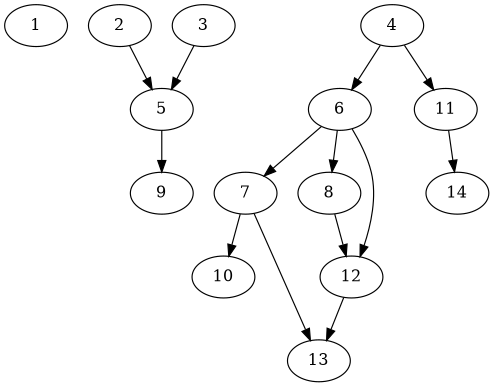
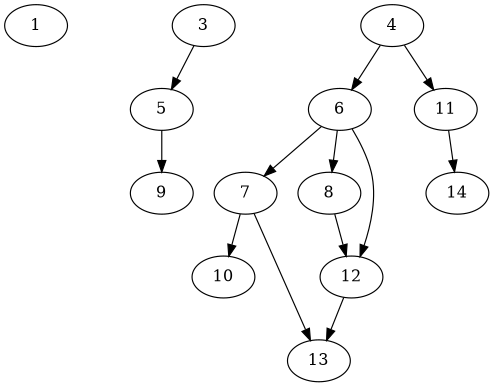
node "2": removed
